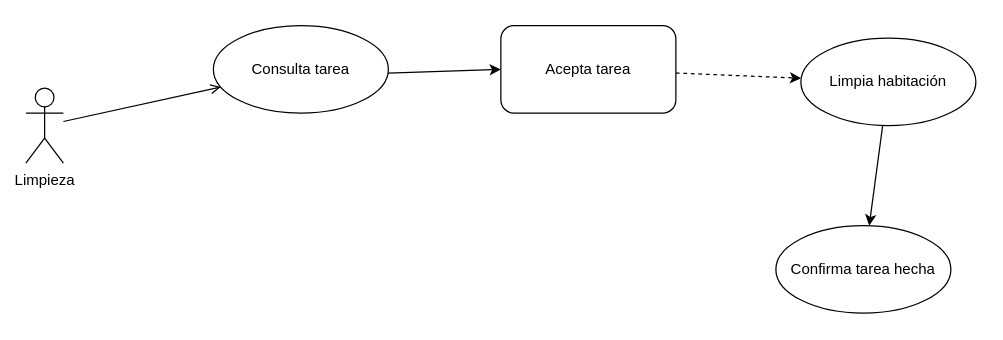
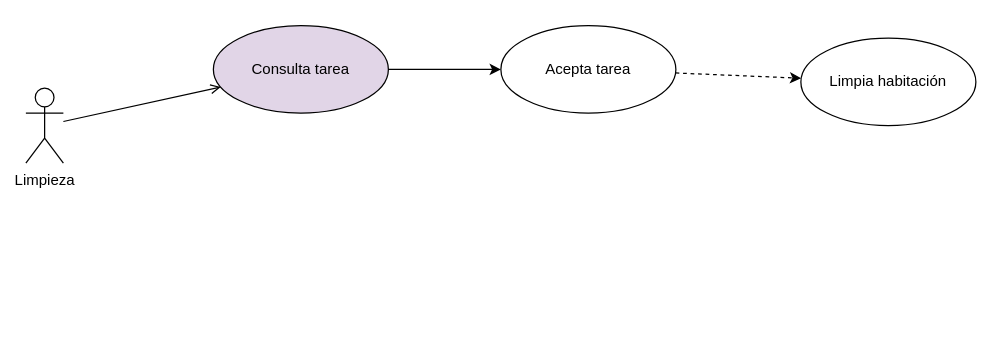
node "Consulta tarea": fillcolor #ffffff -> #e1d5e7
node "Acepta tarea": shape rounded rectangle -> ellipse
edge "Limpia habitación" -> "Confirma tarea hecha": removed
node "Confirma tarea hecha": removed
